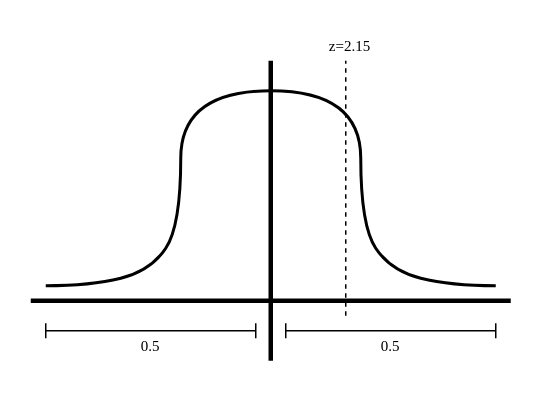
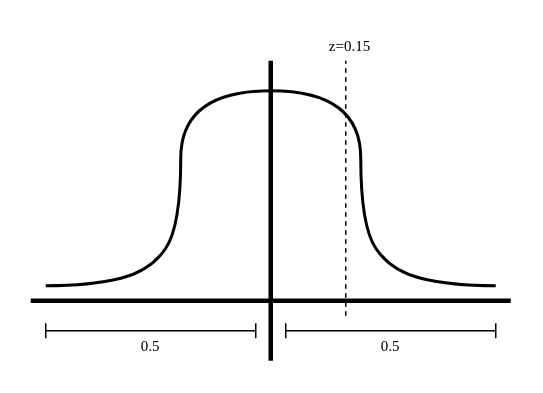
node "z=2.15": label "z=2.15" -> "z=0.15"
